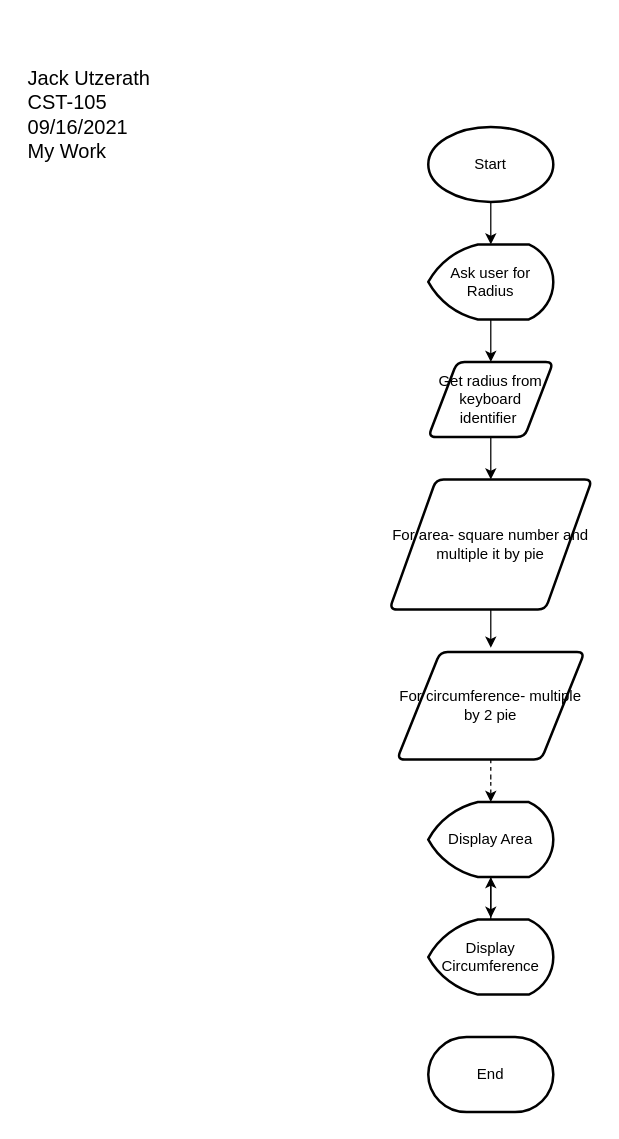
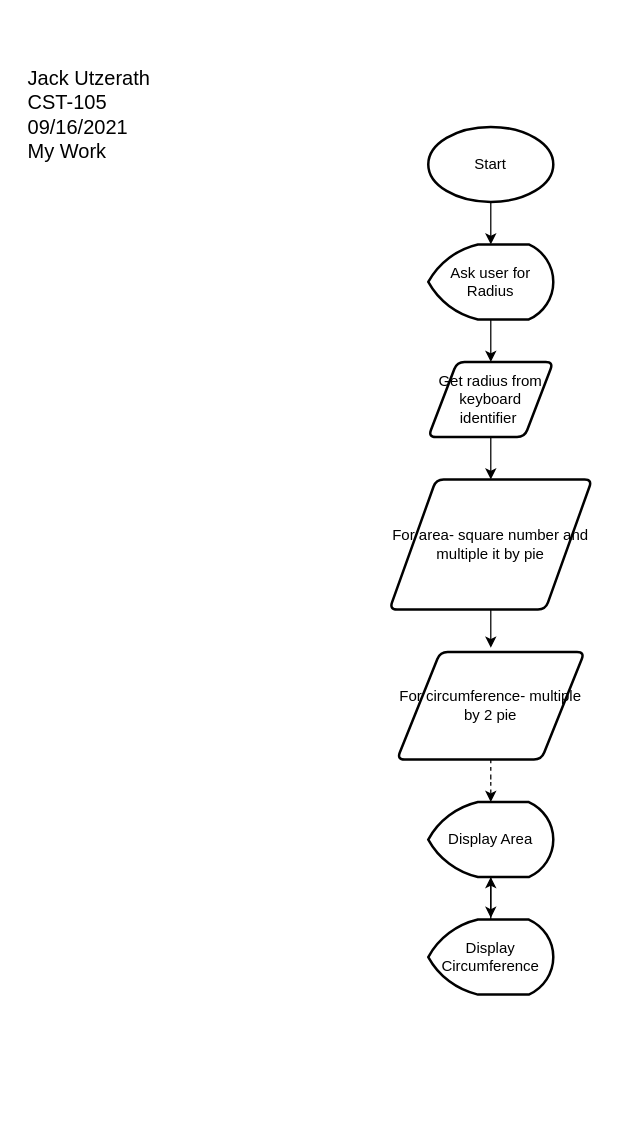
node "End": removed
